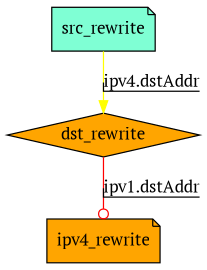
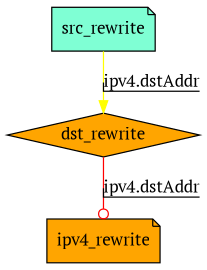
edge "dst_rewrite" -> "ipv4_rewrite": label "ipv1.dstAddr" -> "ipv4.dstAddr"
